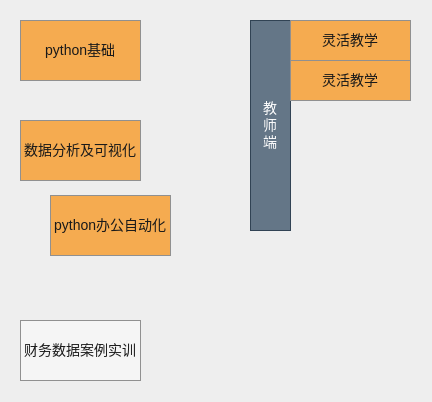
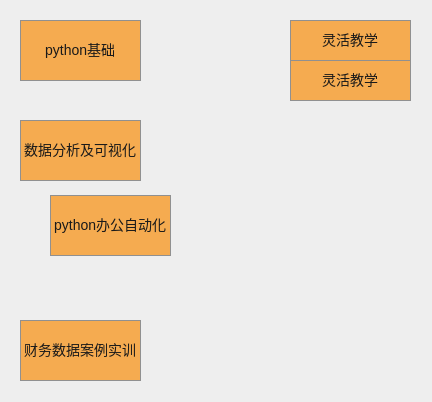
node "教师端": removed
node "财务数据案例实训": fillcolor #f5f5f5 -> #f5ab50
